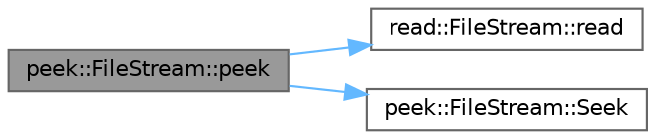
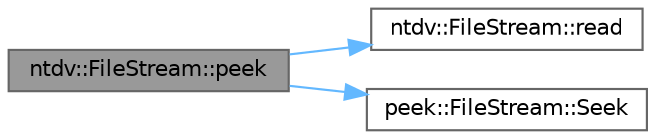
node "read::FileStream::read": label "read::FileStream::read" -> "ntdv::FileStream::read"
node "peek::FileStream::peek": label "peek::FileStream::peek" -> "ntdv::FileStream::peek"
